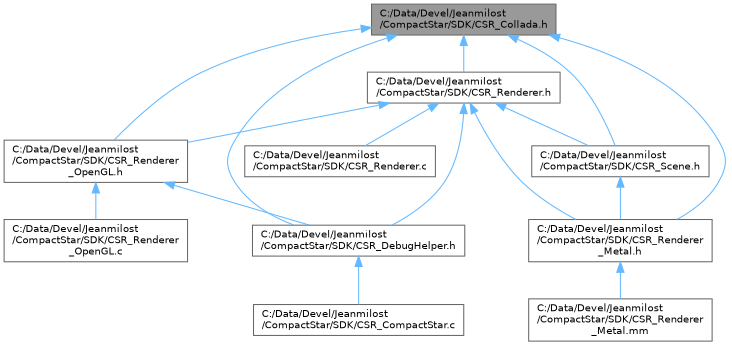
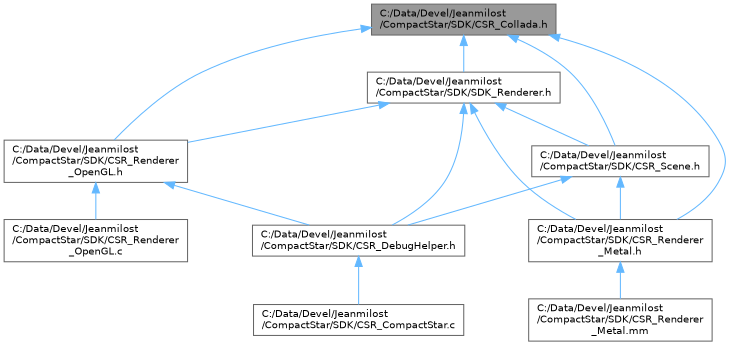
node "C:/Data/Devel/Jeanmilost /CompactStar/SDK/CSR_Renderer.h": label "C:/Data/Devel/Jeanmilost /CompactStar/SDK/CSR_Renderer.h" -> "C:/Data/Devel/Jeanmilost /CompactStar/SDK/SDK_Renderer.h"
edge "C:/Data/Devel/Jeanmilost /CompactStar/SDK/CSR_DebugHelper.h" -> "C:/Data/Devel/Jeanmilost /CompactStar/SDK/CSR_Collada.h": now "C:/Data/Devel/Jeanmilost /CompactStar/SDK/CSR_DebugHelper.h" -> "C:/Data/Devel/Jeanmilost /CompactStar/SDK/CSR_Scene.h"
node "C:/Data/Devel/Jeanmilost /CompactStar/SDK/CSR_Renderer.c": removed
